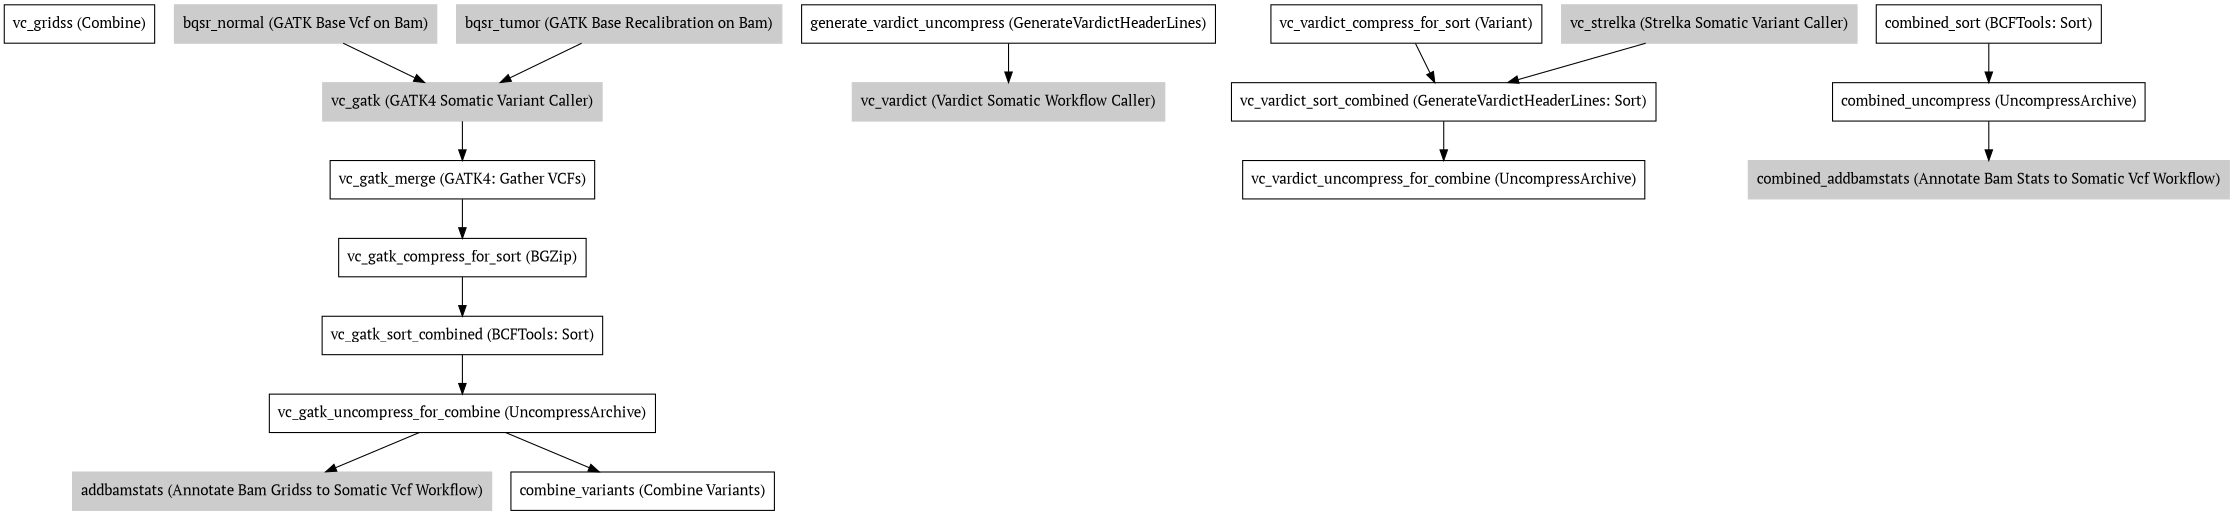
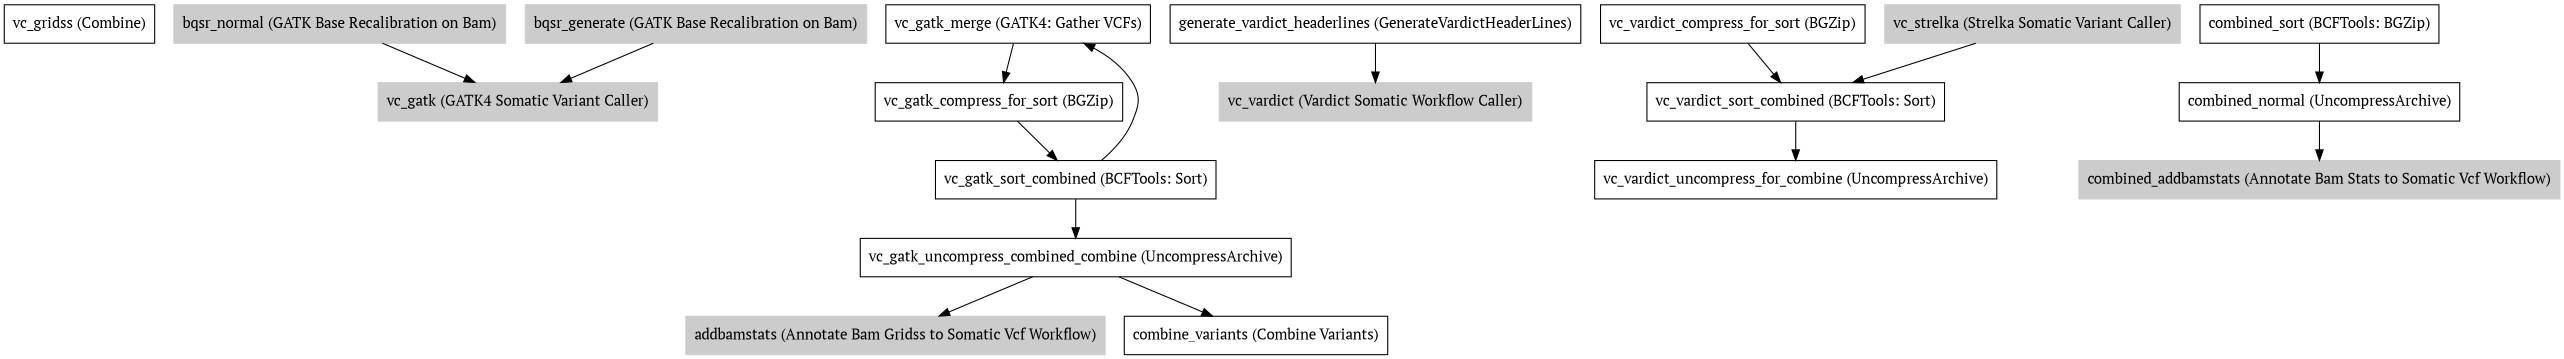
node "bqsr_normal (GATK Base Vcf on Bam)": label "bqsr_normal (GATK Base Vcf on Bam)" -> "bqsr_normal (GATK Base Recalibration on Bam)"
node "bqsr_tumor (GATK Base Recalibration on Bam)": label "bqsr_tumor (GATK Base Recalibration on Bam)" -> "bqsr_generate (GATK Base Recalibration on Bam)"
node "generate_vardict_uncompress (GenerateVardictHeaderLines)": label "generate_vardict_uncompress (GenerateVardictHeaderLines)" -> "generate_vardict_headerlines (GenerateVardictHeaderLines)"
node "vc_vardict_compress_for_sort (Variant)": label "vc_vardict_compress_for_sort (Variant)" -> "vc_vardict_compress_for_sort (BGZip)"
node "combined_sort (BCFTools: Sort)": label "combined_sort (BCFTools: Sort)" -> "combined_sort (BCFTools: BGZip)"
node "vc_vardict_sort_combined (GenerateVardictHeaderLines: Sort)": label "vc_vardict_sort_combined (GenerateVardictHeaderLines: Sort)" -> "vc_vardict_sort_combined (BCFTools: Sort)"
node "combined_uncompress (UncompressArchive)": label "combined_uncompress (UncompressArchive)" -> "combined_normal (UncompressArchive)"
edge "vc_gatk (GATK4 Somatic Variant Caller)" -> "vc_gatk_merge (GATK4: Gather VCFs)": now "vc_gatk_sort_combined (BCFTools: Sort)" -> "vc_gatk_merge (GATK4: Gather VCFs)"
node "vc_gatk_uncompress_for_combine (UncompressArchive)": label "vc_gatk_uncompress_for_combine (UncompressArchive)" -> "vc_gatk_uncompress_combined_combine (UncompressArchive)"
